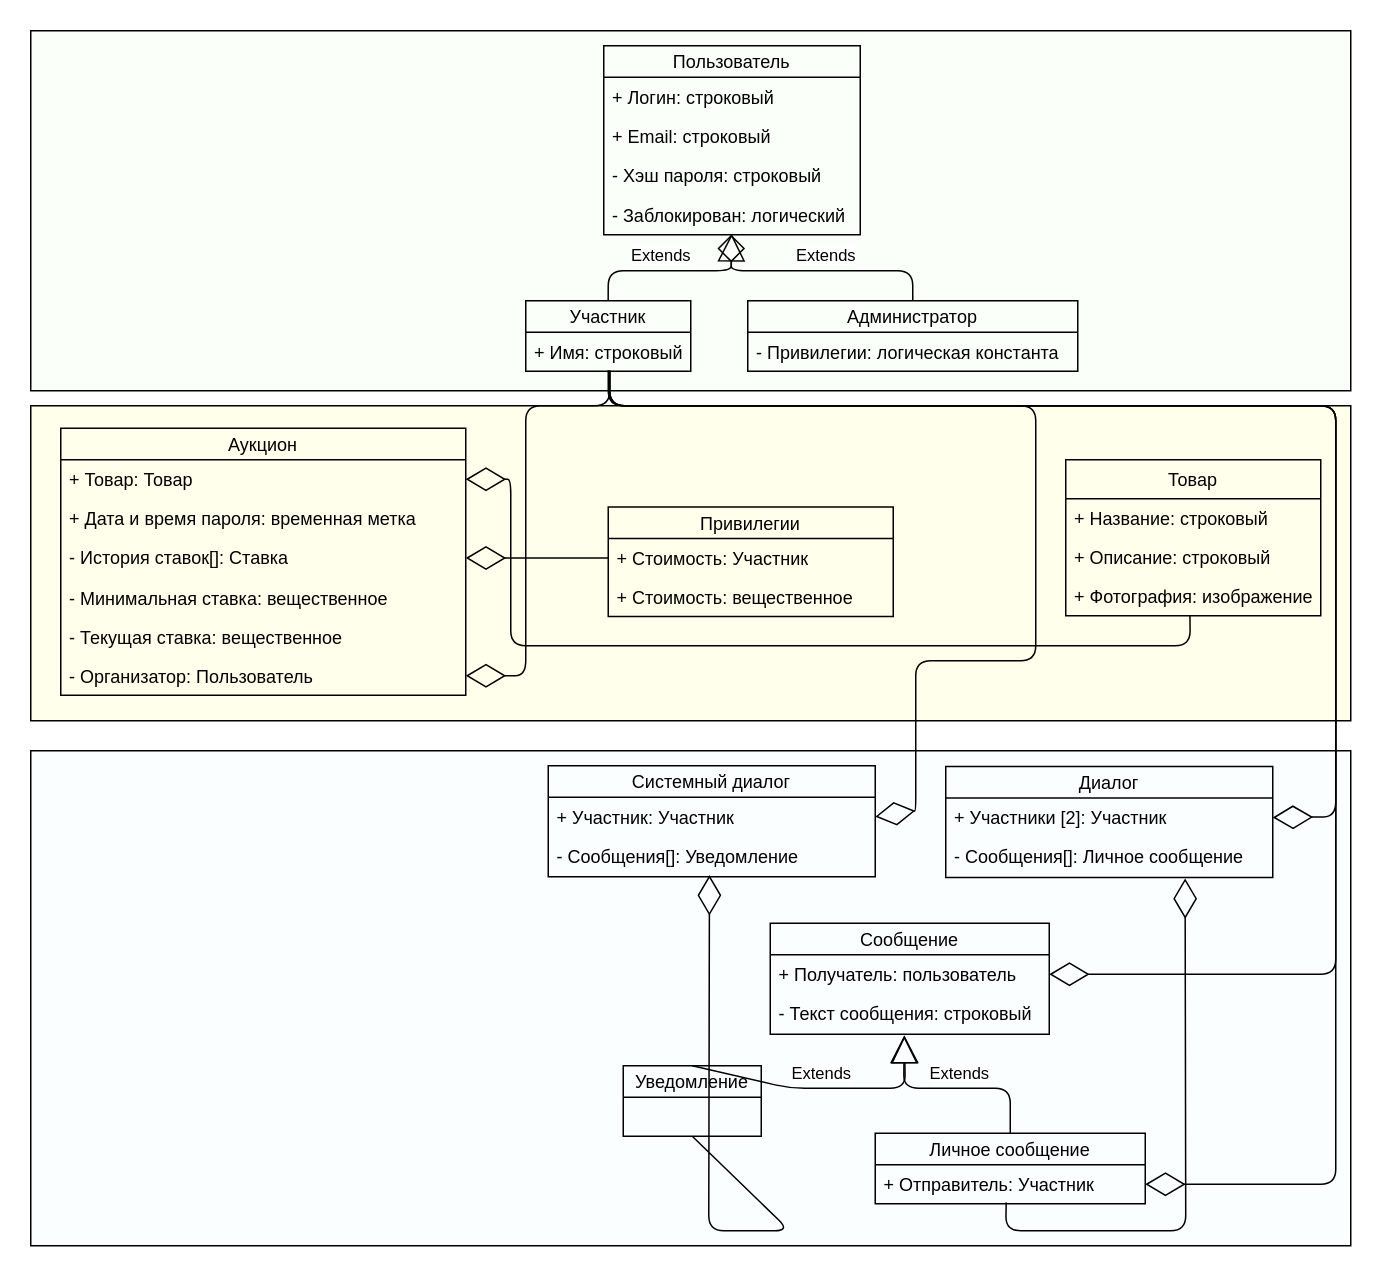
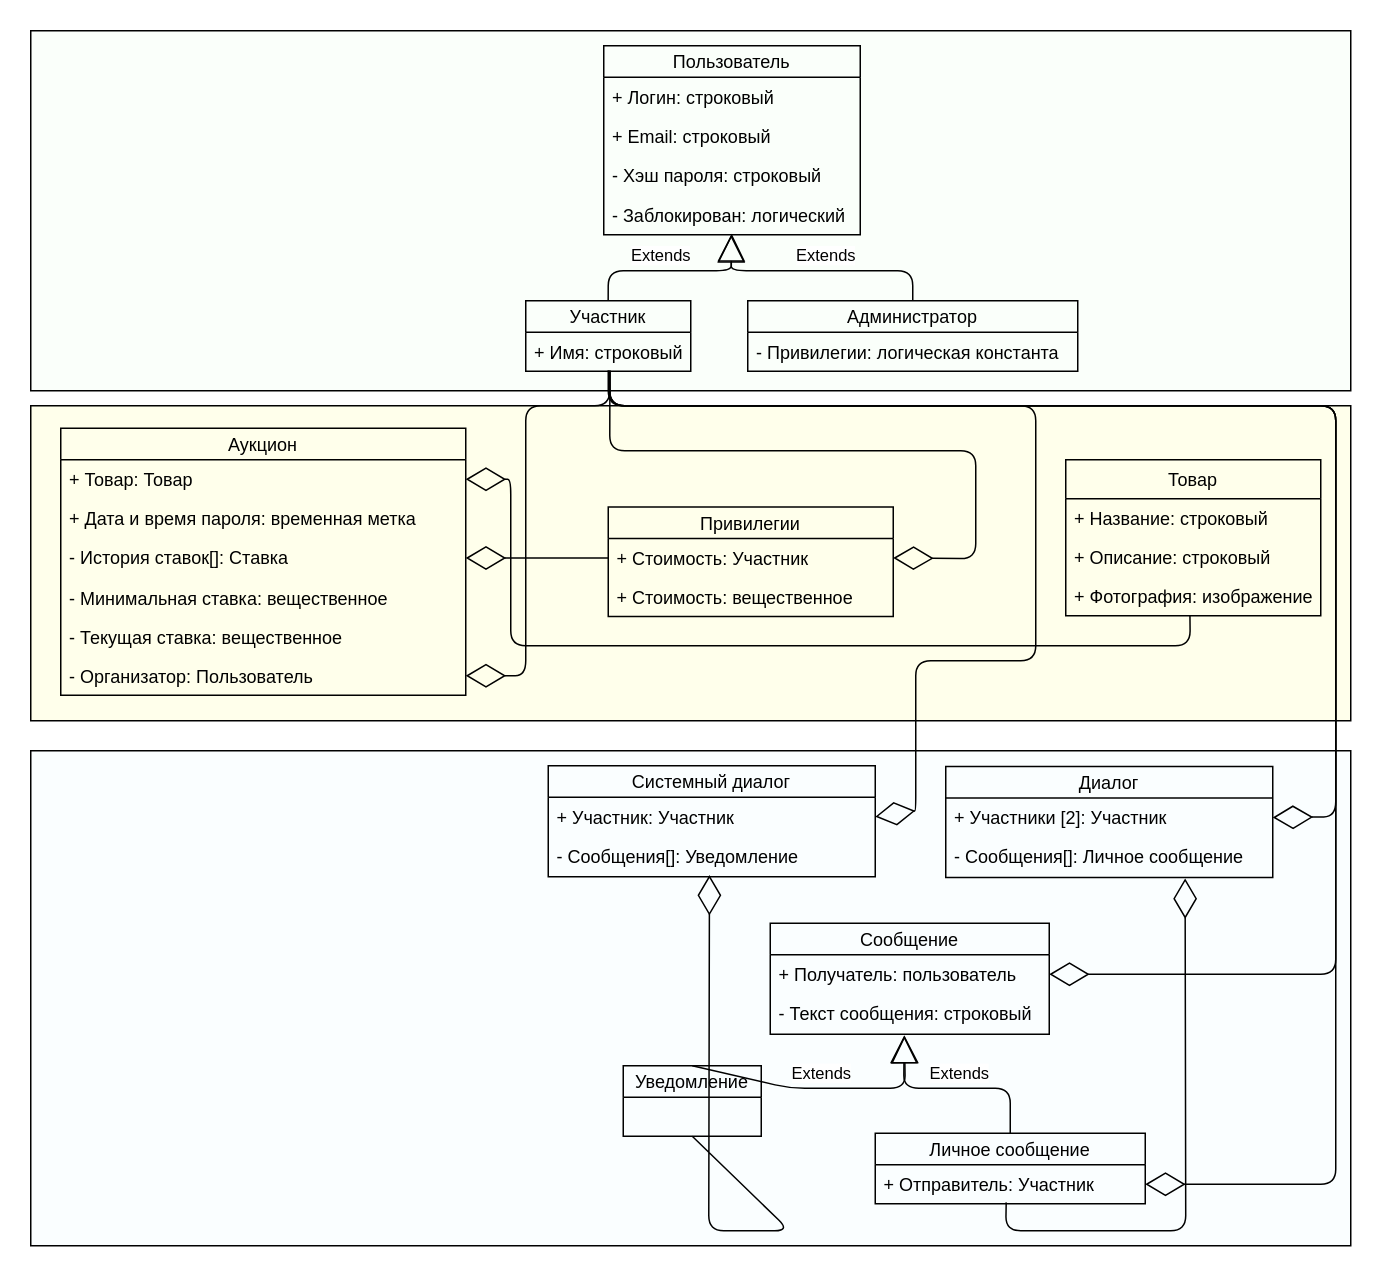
edge "Администратор" -> "- Заблокирован: логический": arrowhead diamond -> block
edge "+ Имя: строковый" -> "+ Стоимость: Участник": added
